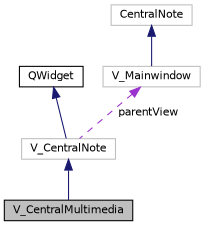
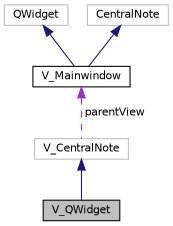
node "QWidget": color black -> grey75
node "V_Mainwindow": color grey75 -> black
edge "V_CentralNote" -> "QWidget": now "V_Mainwindow" -> "QWidget"
node "V_CentralMultimedia": label "V_CentralMultimedia" -> "V_QWidget"
